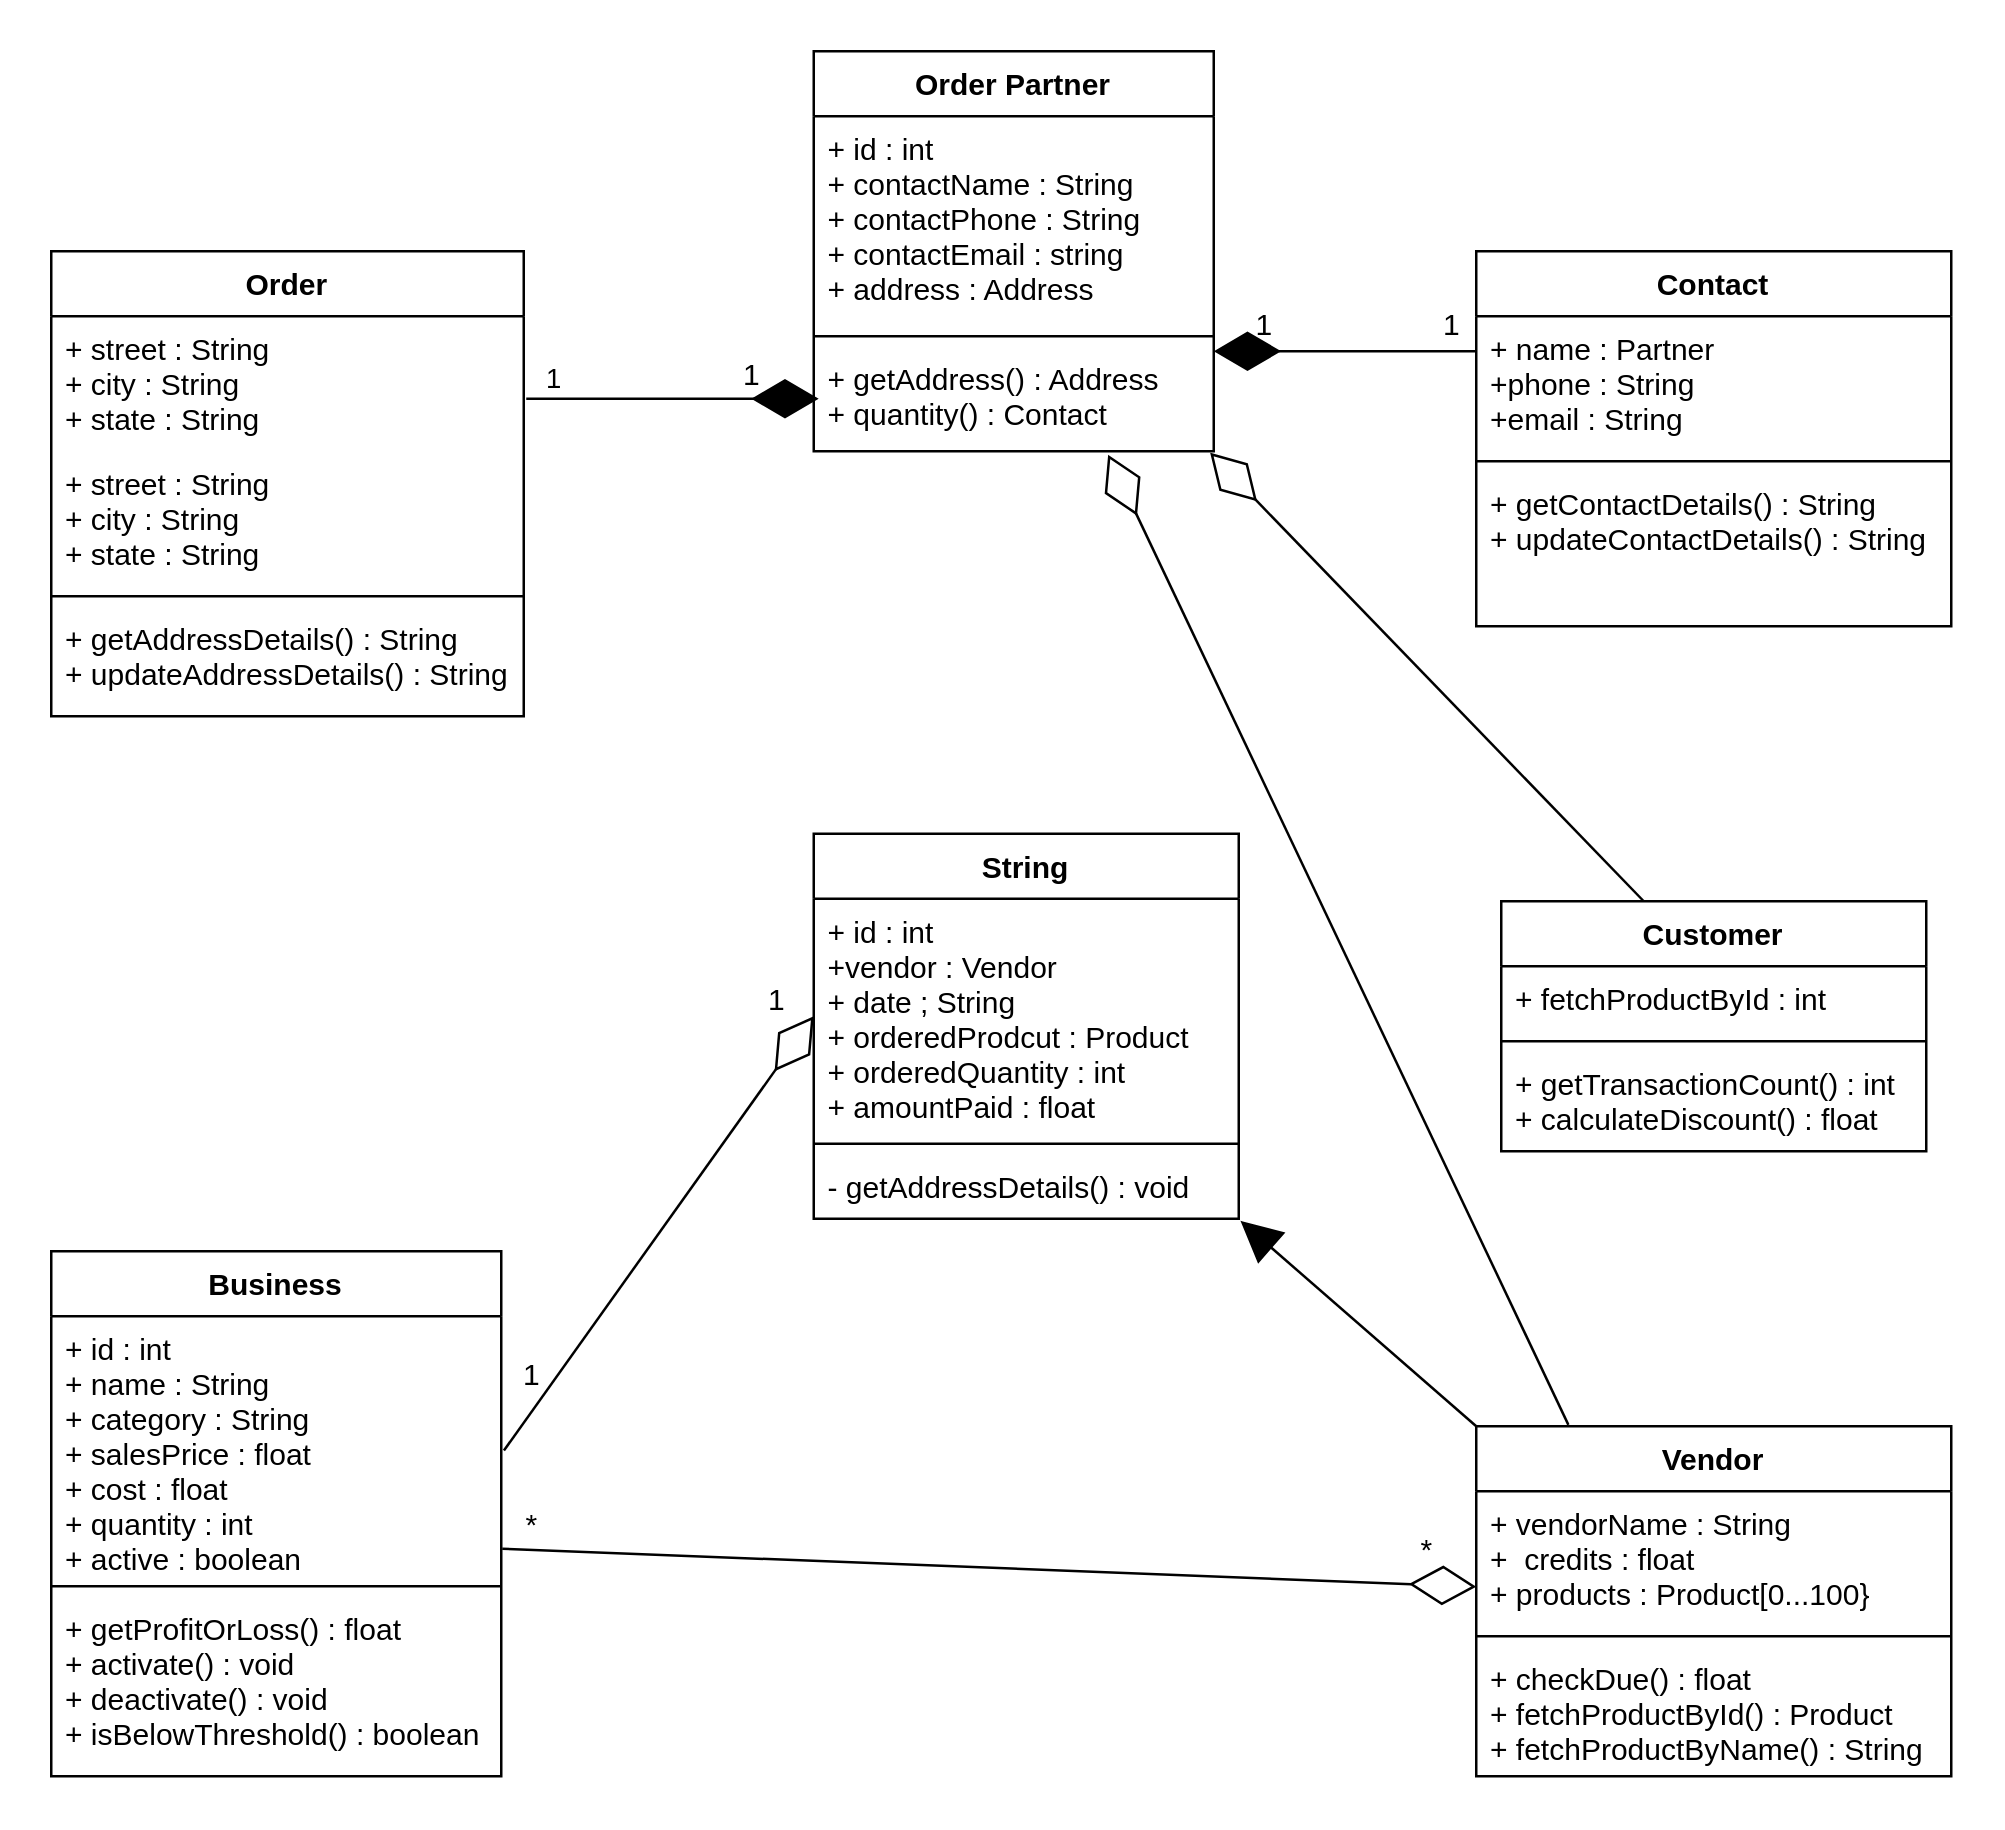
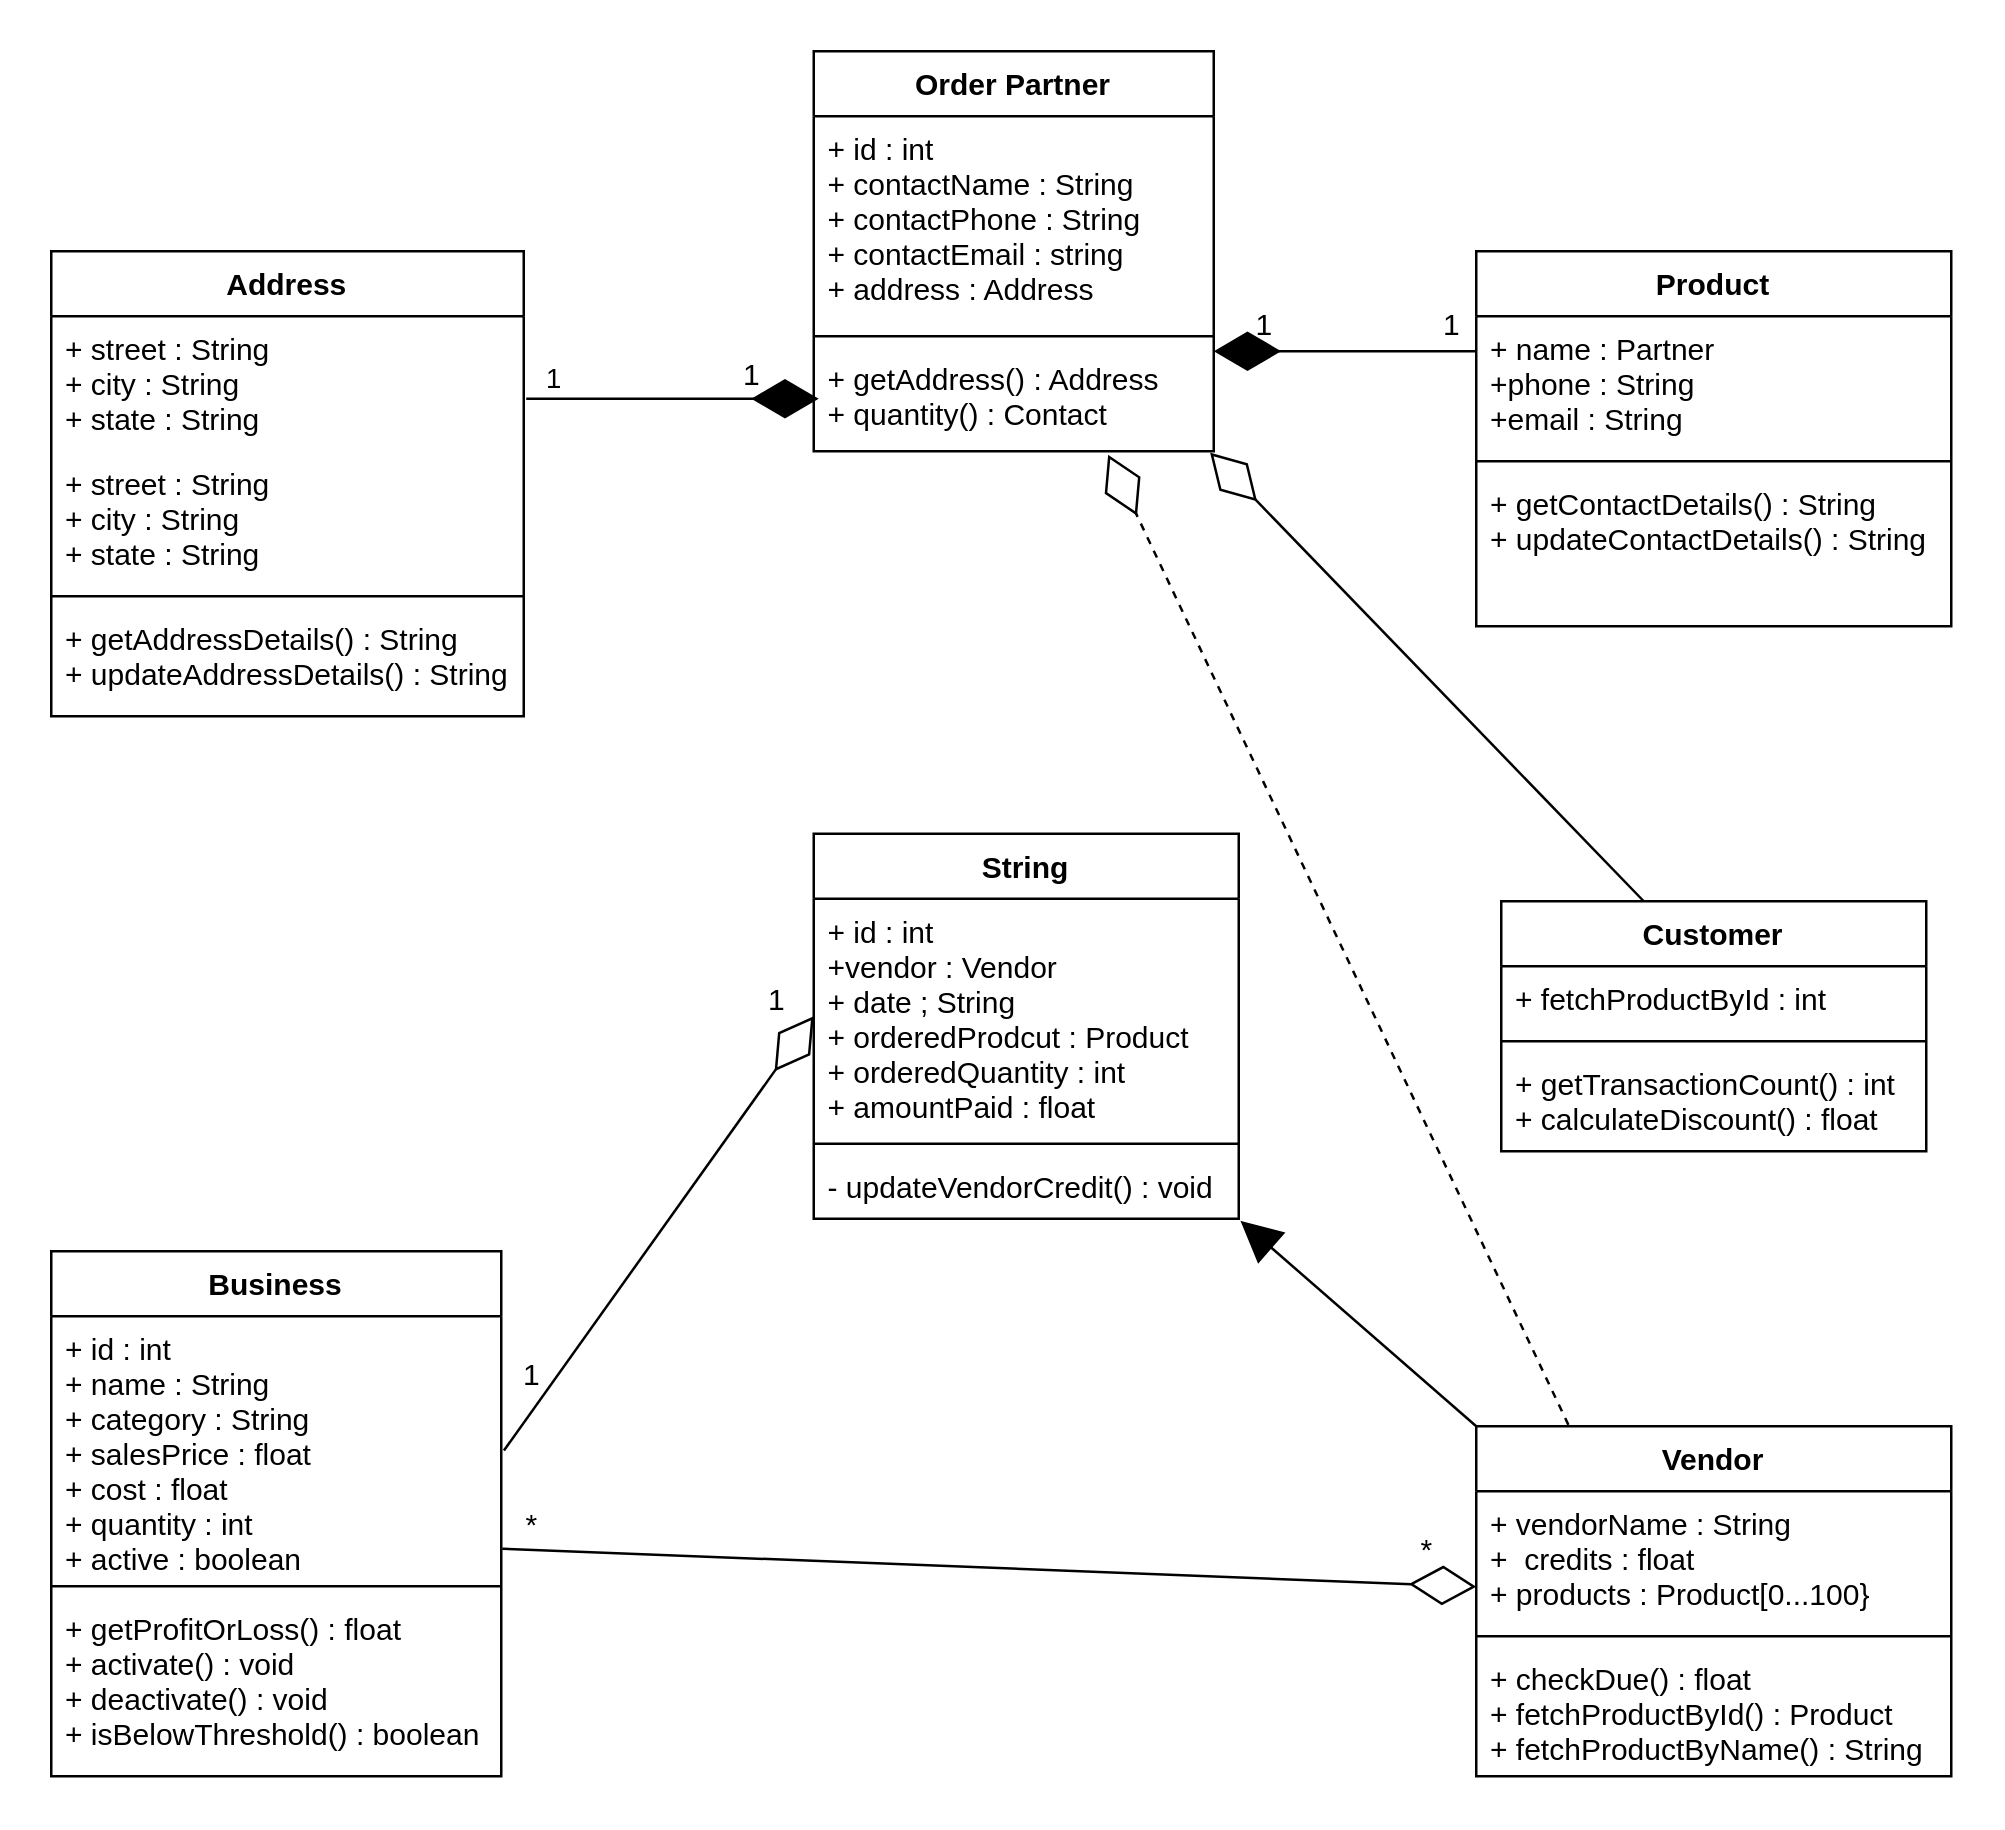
node "Order": label "Order" -> "Address"
node "Contact": label "Contact" -> "Product"
edge "Vendor" -> "+ getAddress() : Address + quantity() : Contact": style solid -> dashed
node "- getAddressDetails() : void": label "- getAddressDetails() : void" -> "- updateVendorCredit() : void"
